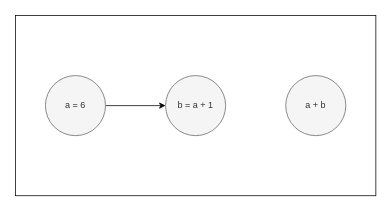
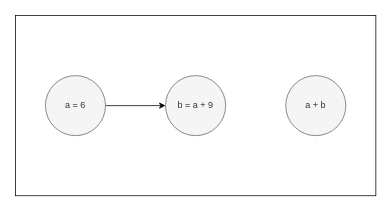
node "b = a + 1": label "b = a + 1" -> "b = a + 9"
